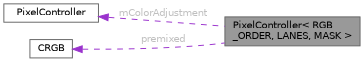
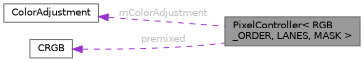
node "PixelController": label "PixelController" -> "ColorAdjustment"
